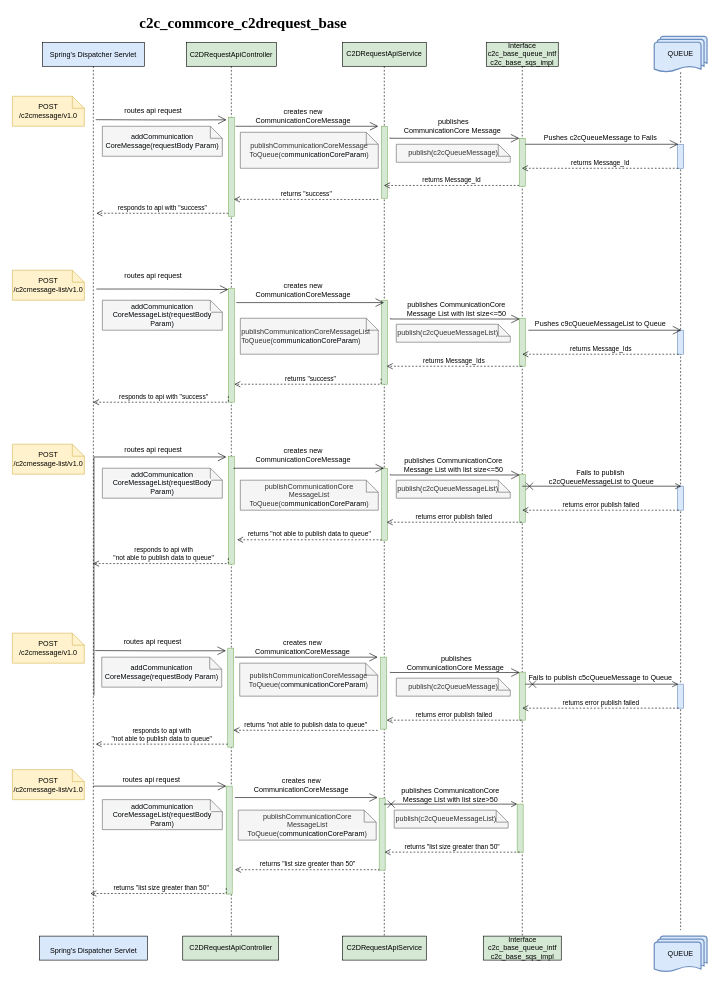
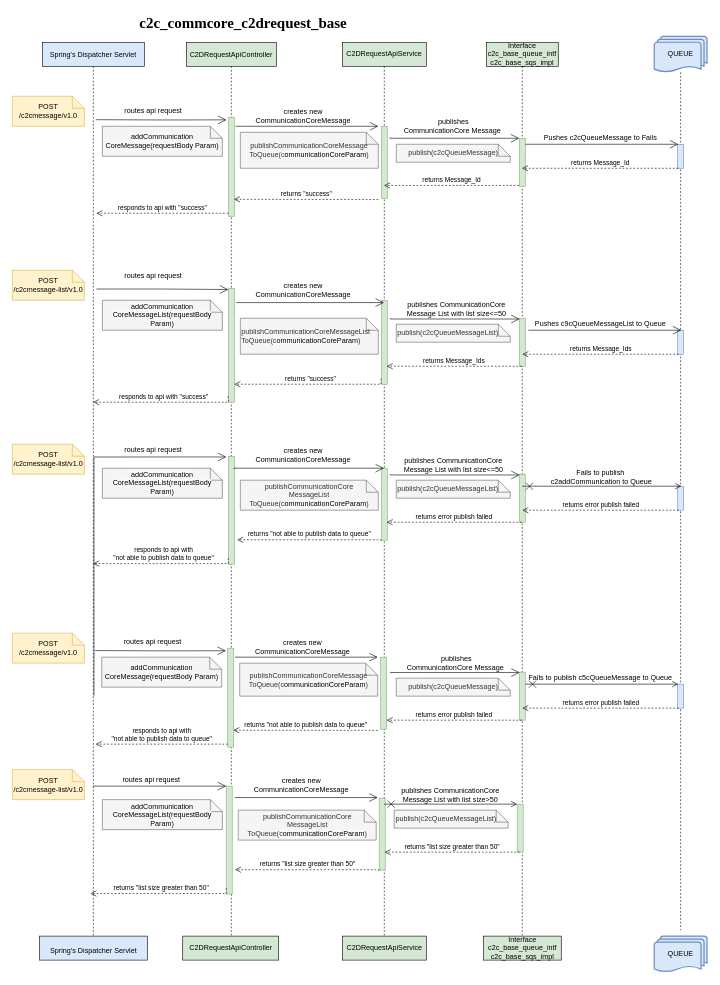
node "Fails to publish c2cQueueMessageList to Queue": label "Fails to publish c2cQueueMessageList to Queue" -> "Fails to publish c2addCommunication to Queue"
